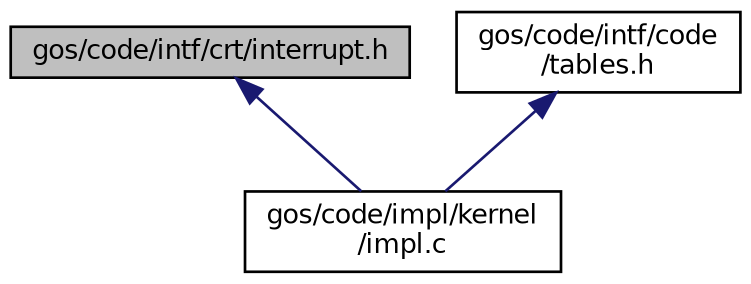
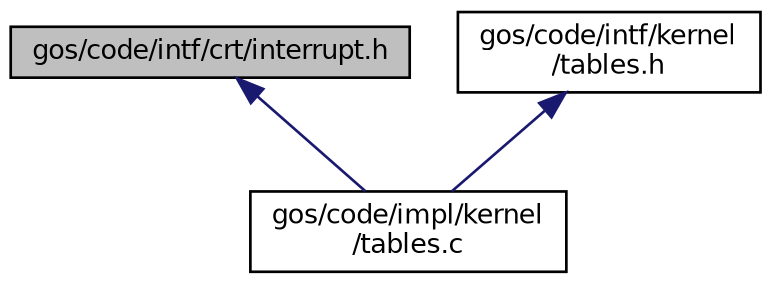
node "gos/code/intf/code /tables.h": label "gos/code/intf/code /tables.h" -> "gos/code/intf/kernel /tables.h"
node "gos/code/impl/kernel /impl.c": label "gos/code/impl/kernel /impl.c" -> "gos/code/impl/kernel /tables.c"
